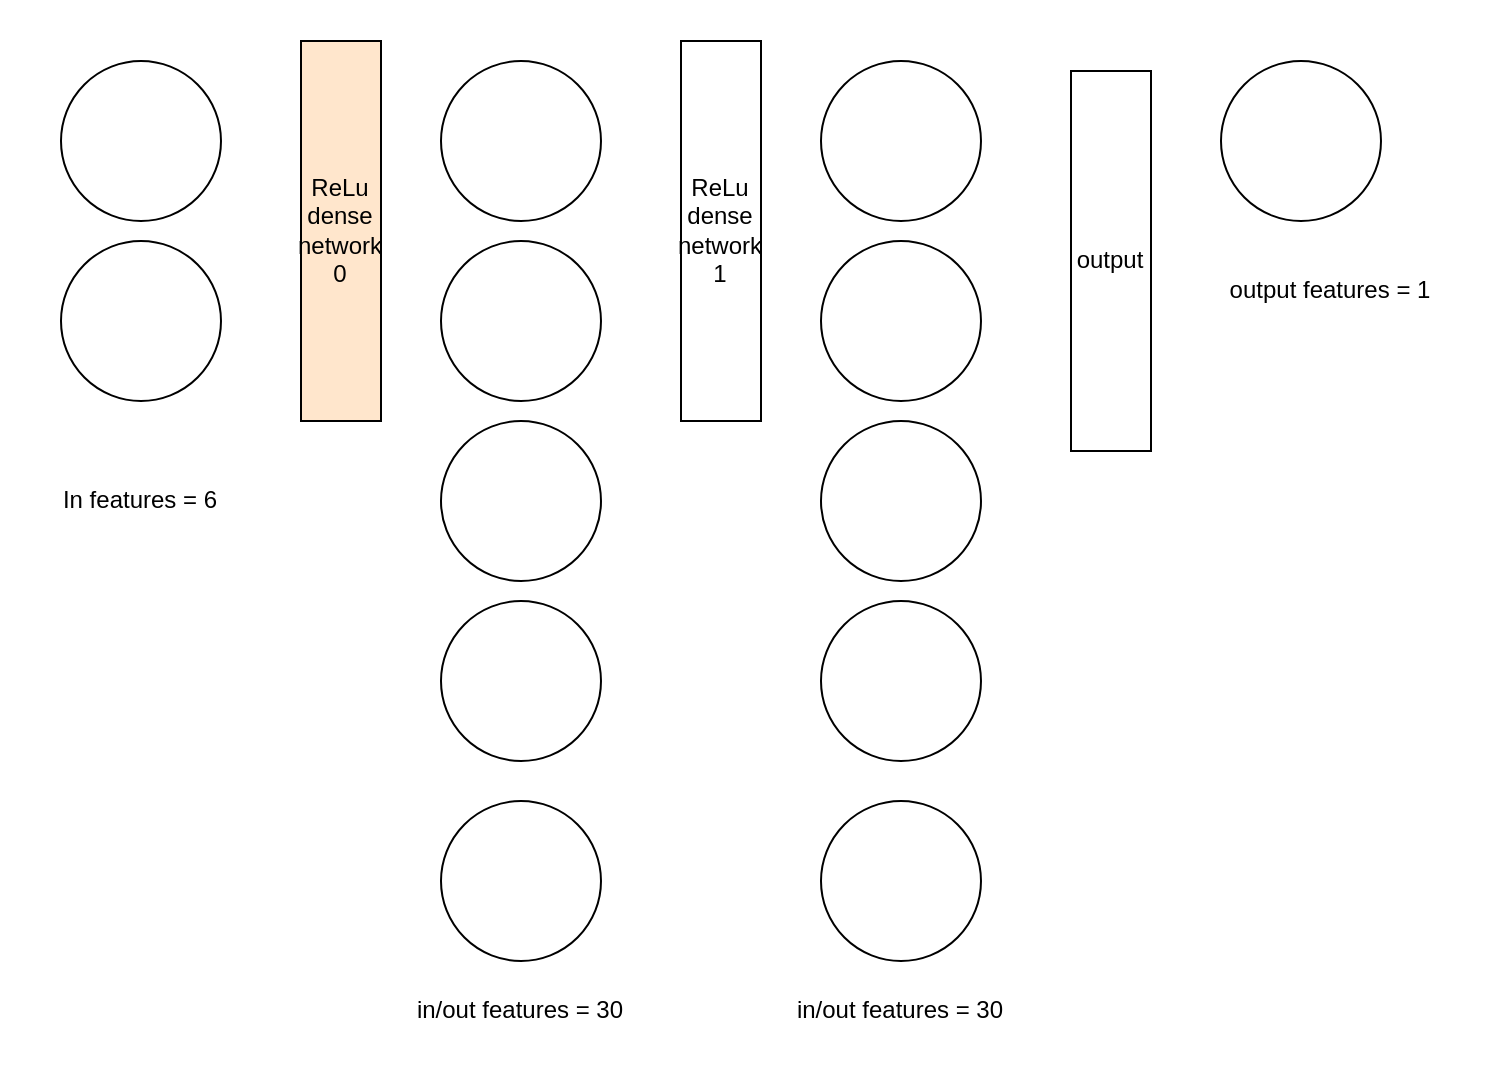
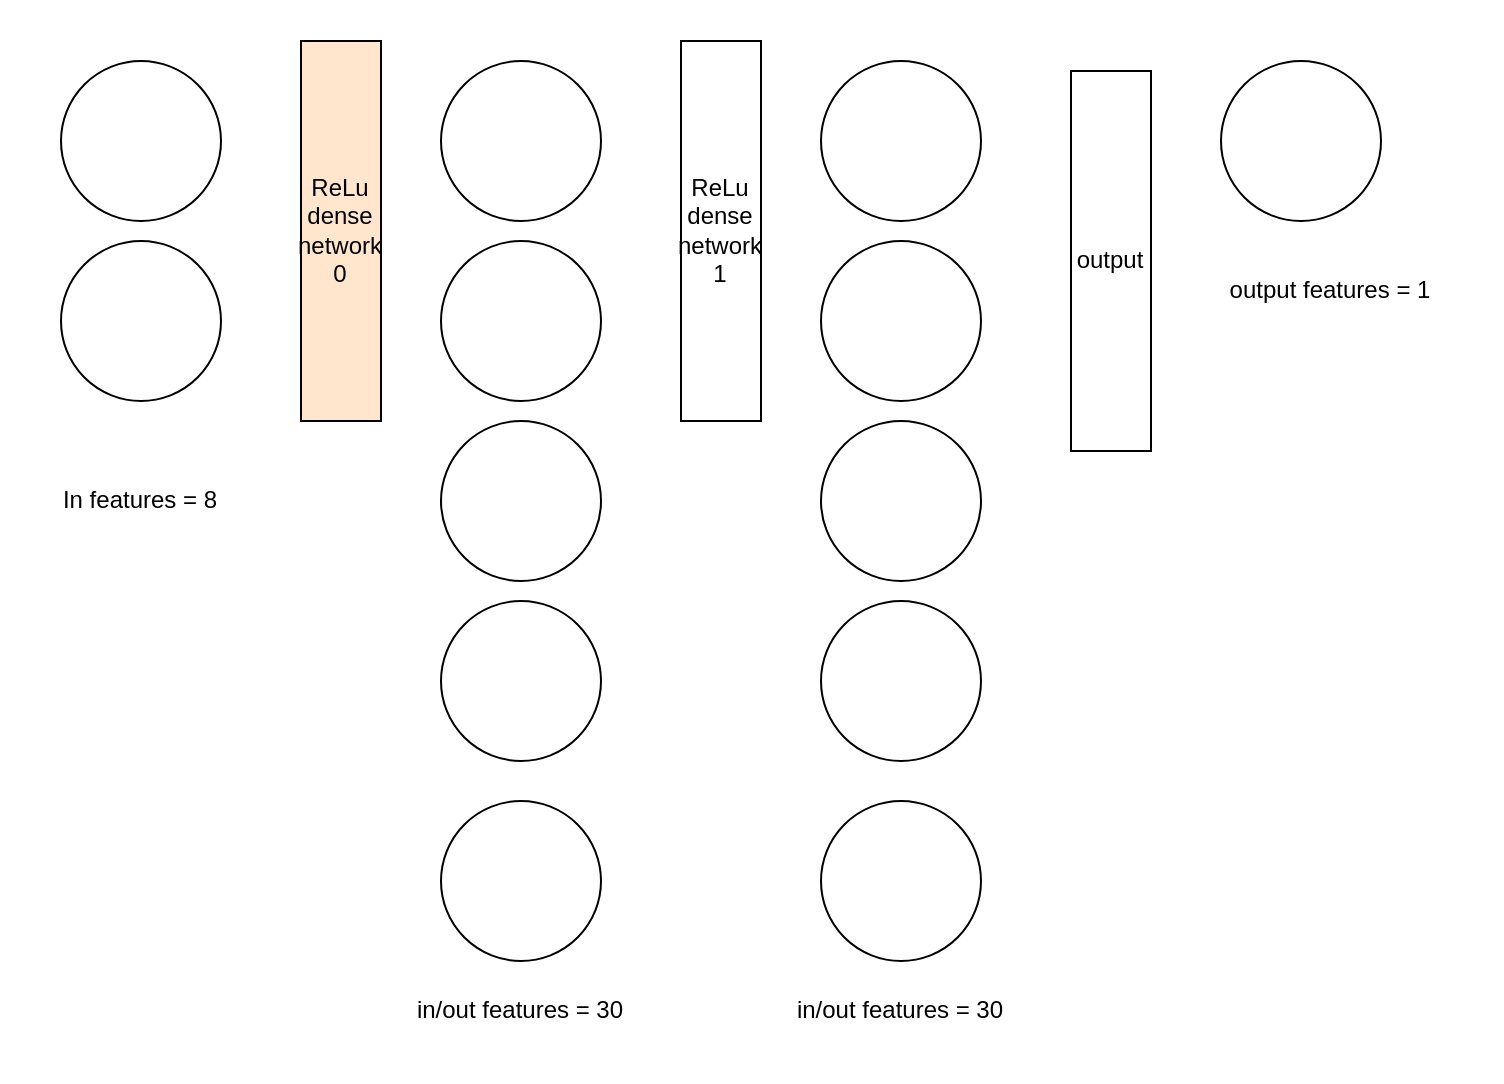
node "In features = 6": label "In features = 6" -> "In features = 8"
